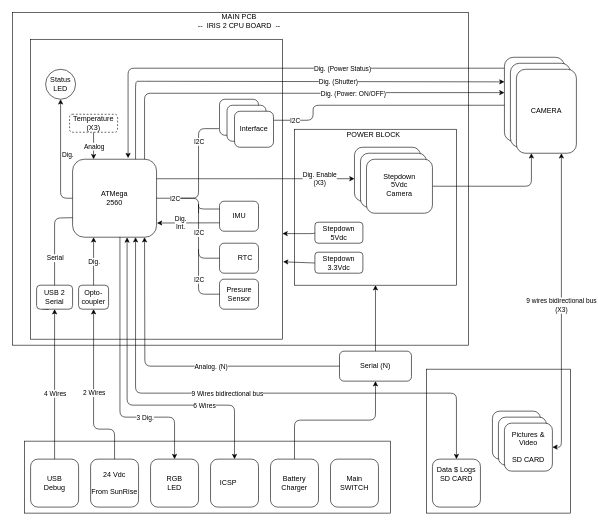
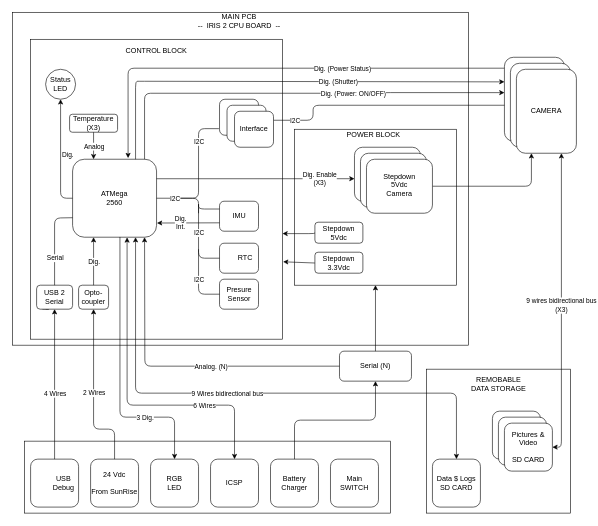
node "CONTROL BLOCK": added
node "Temperature (X3)": style dashed -> solid
node "REMOBABLE DATA STORAGE": added
node "Data $ Logs SD CARD": moved (456, 474) -> (456, 483)
node "USB Debug": moved (54, 483) -> (63, 483)
node "ICSP": moved (228, 483) -> (234, 483)
